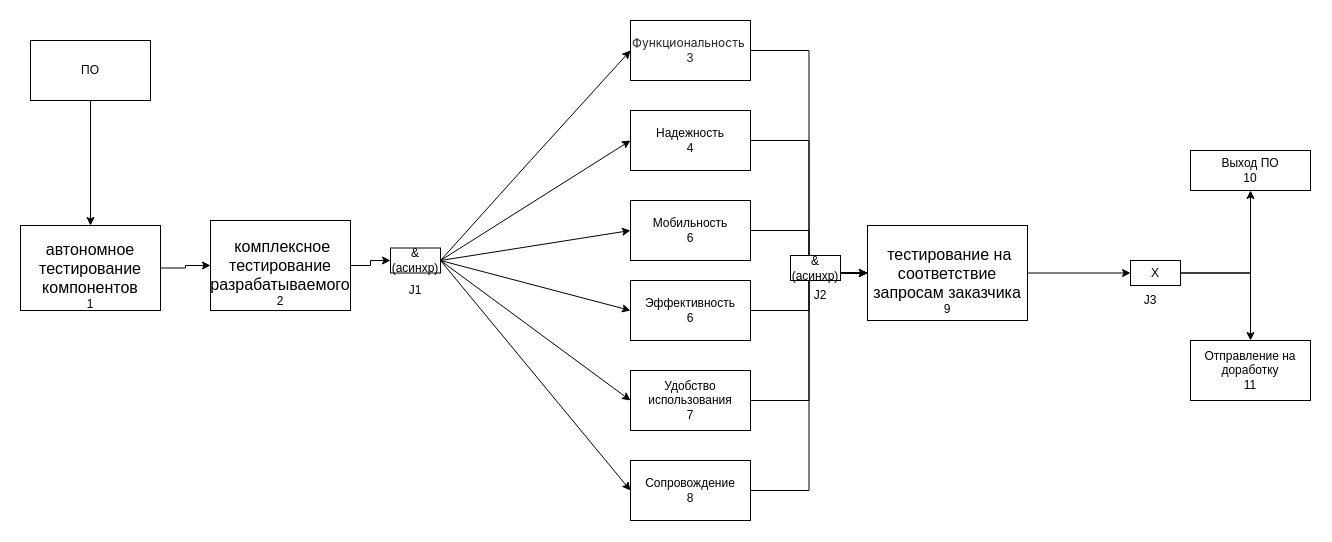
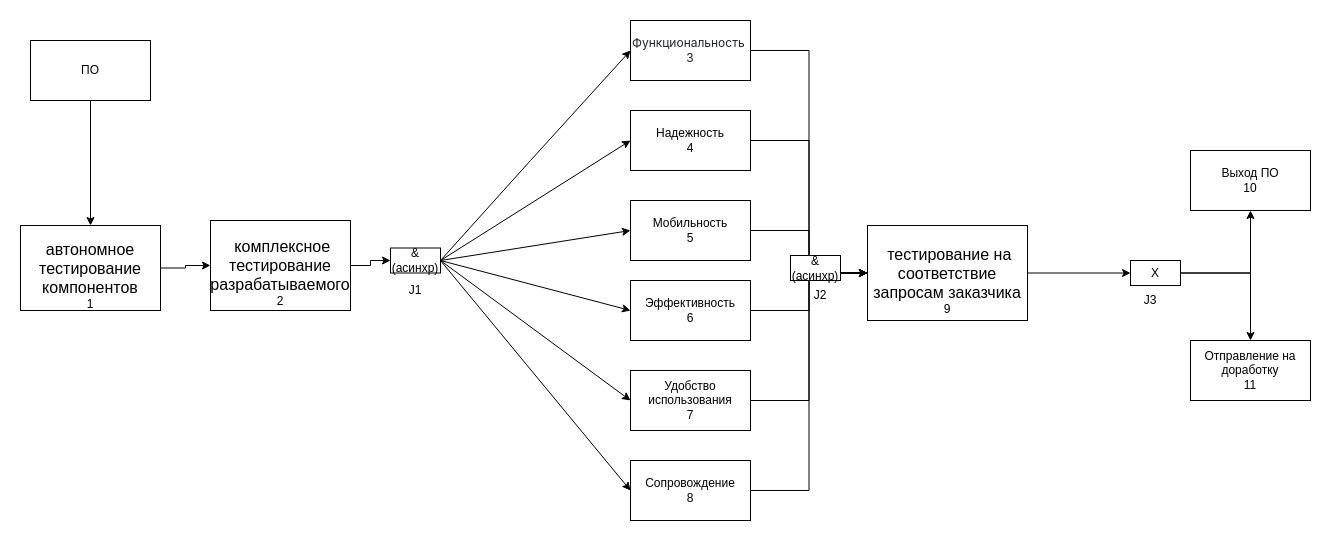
node "Выход ПО 10": size 120x40 -> 120x60
node "Мобильность 6": label "Мобильность 6" -> "Мобильность 5"
